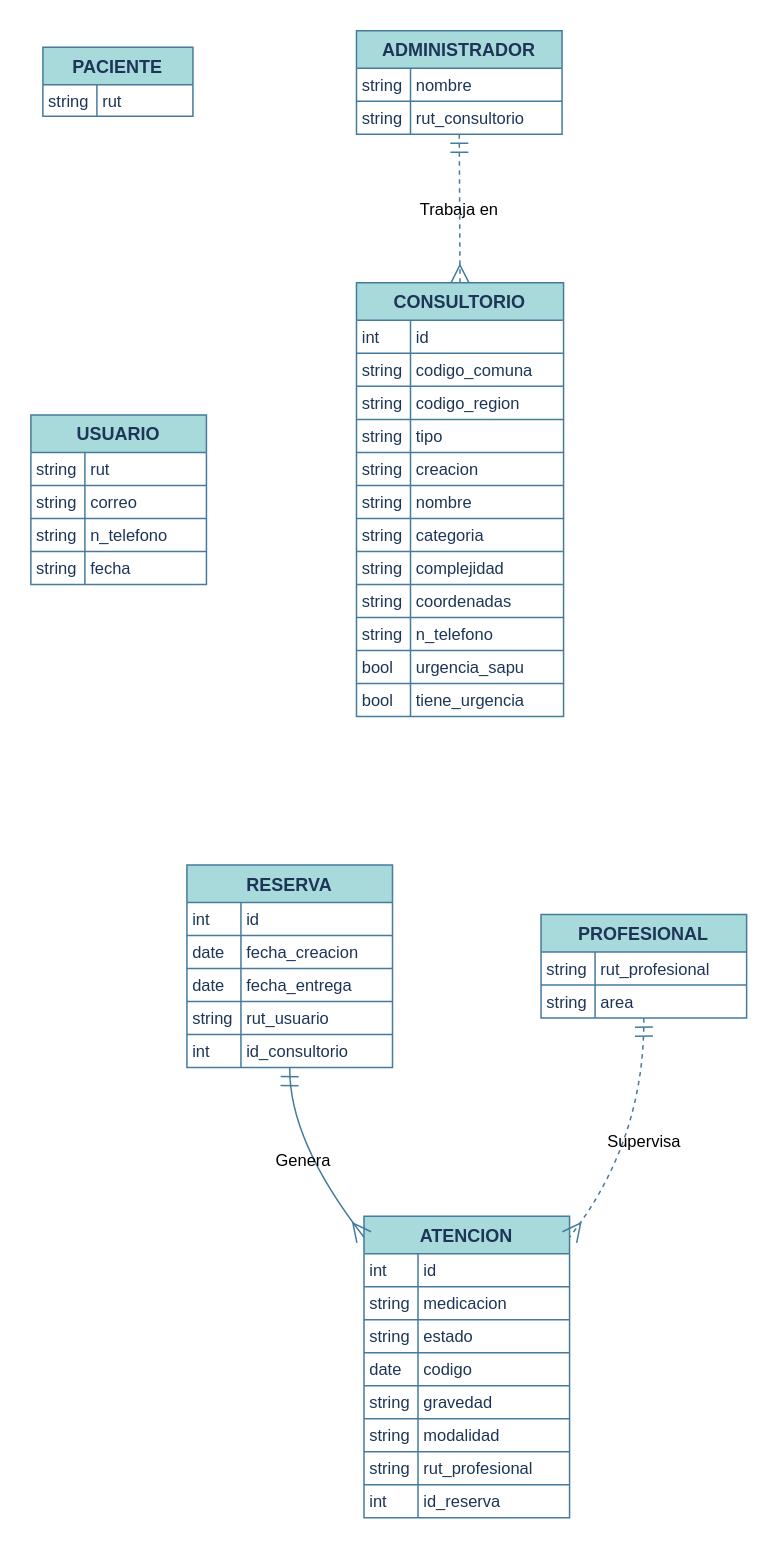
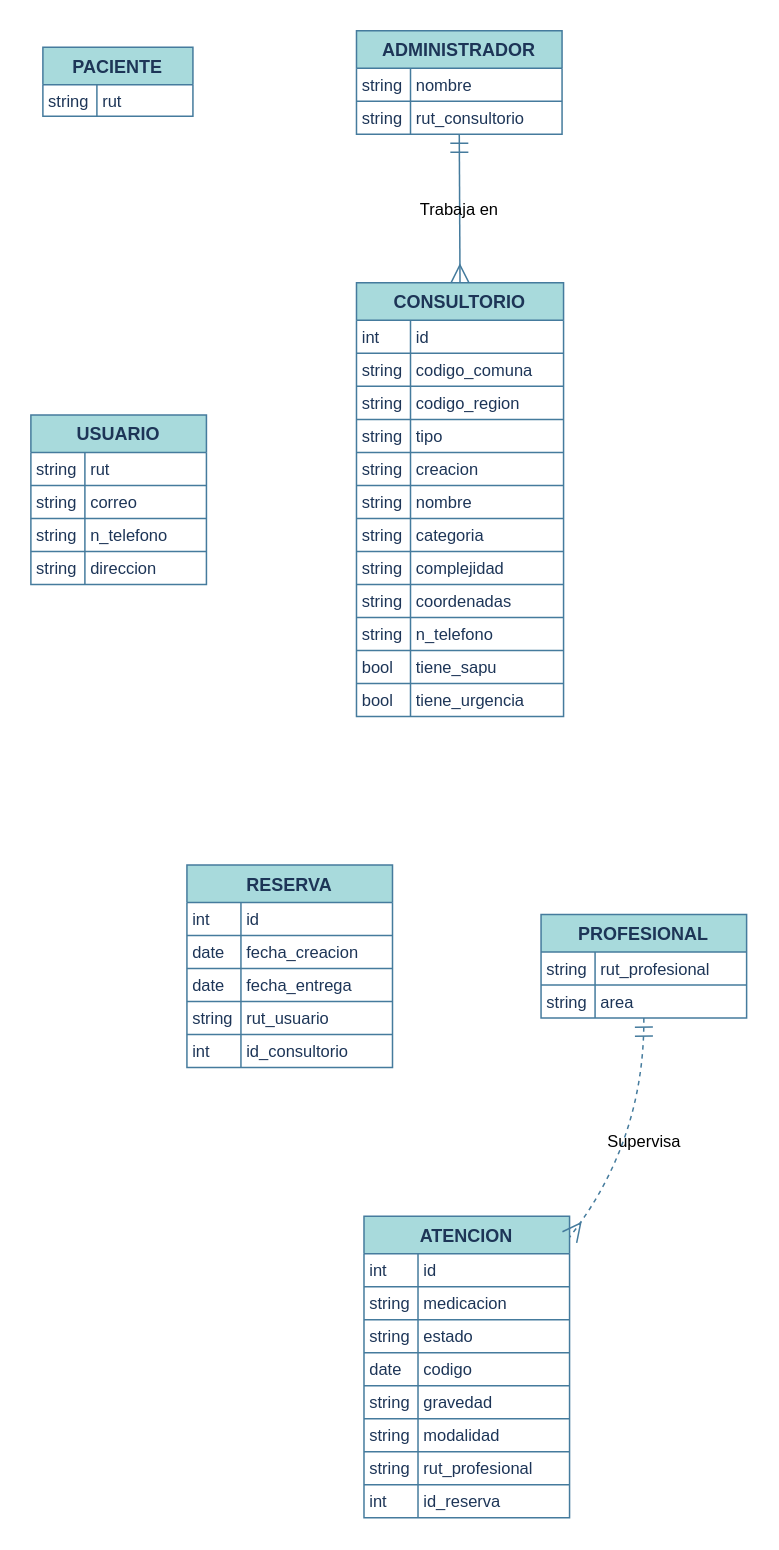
edge "ADMINISTRADOR" -- "CONSULTORIO": style dashed -> solid
node "fecha": label "fecha" -> "direccion"
node "urgencia_sapu": label "urgencia_sapu" -> "tiene_sapu"
edge "RESERVA" -- "ATENCION": removed, label "Genera"
